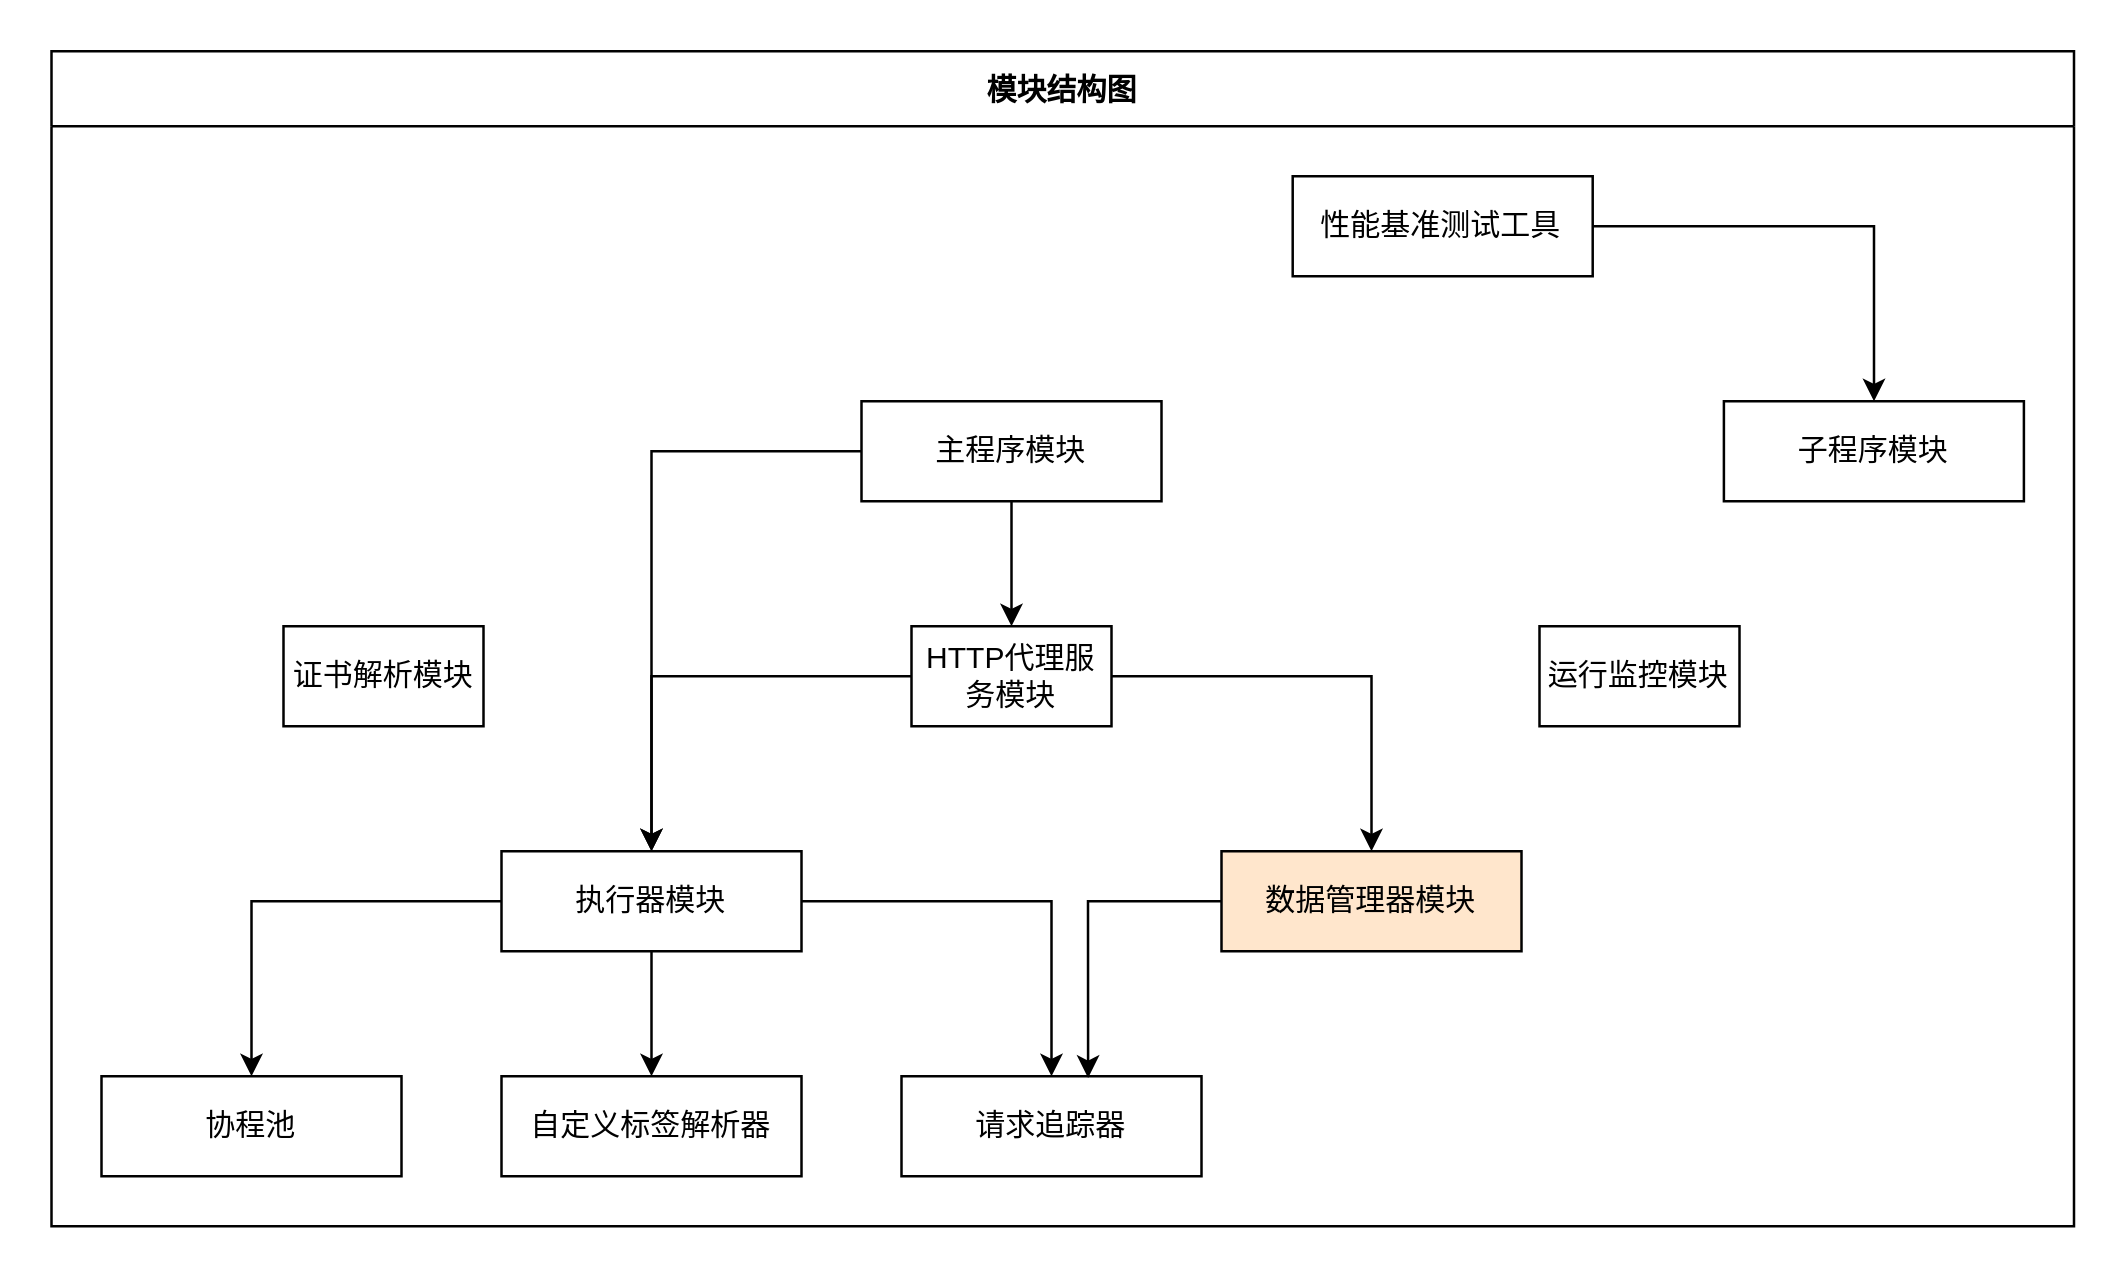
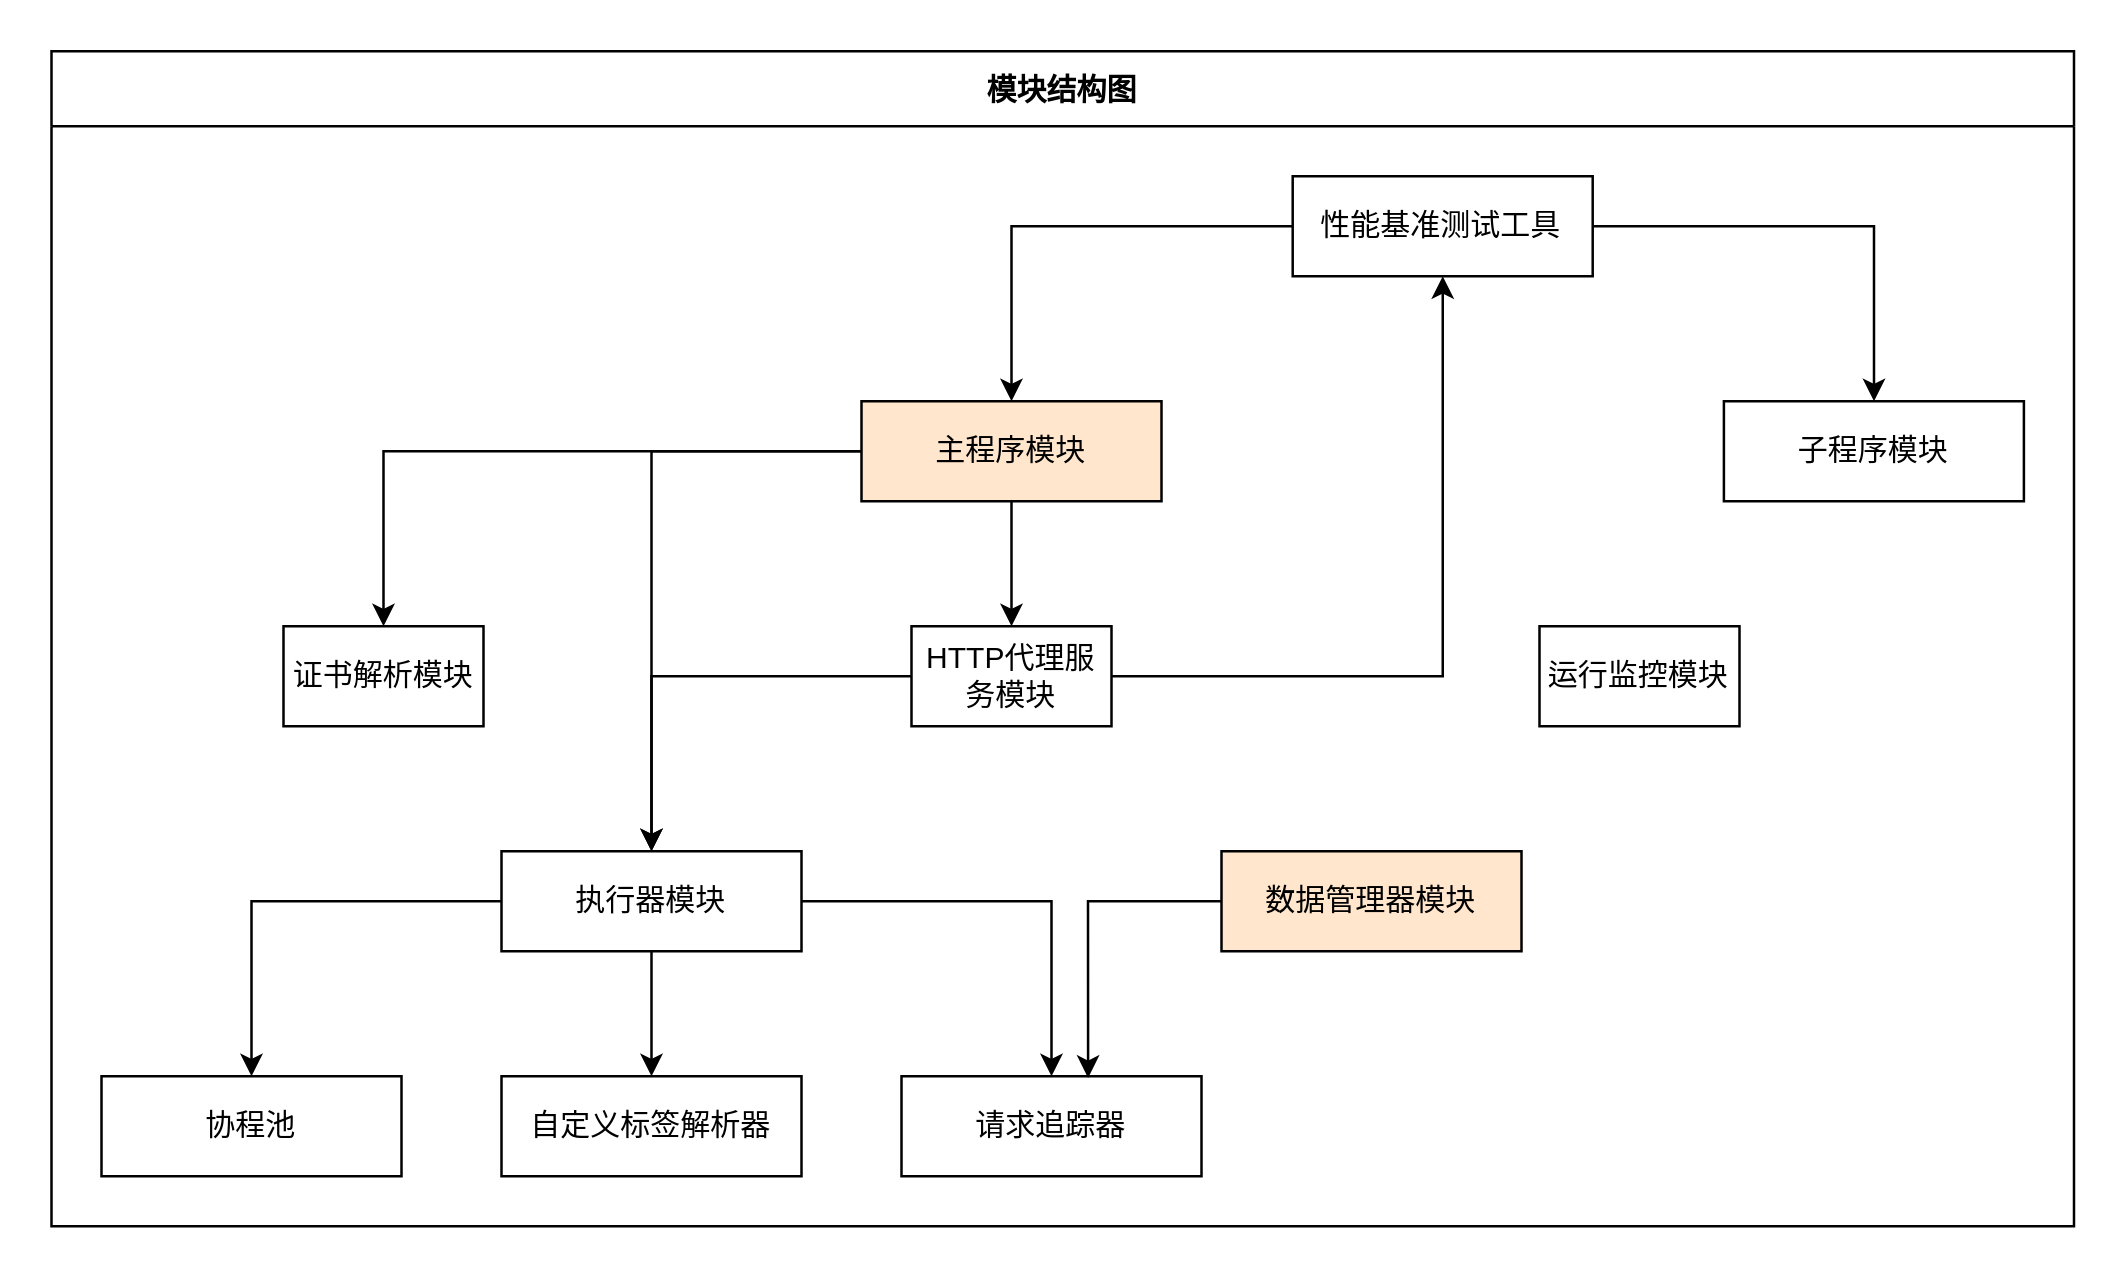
edge "性能基准测试工具" -> "主程序模块": added
edge "主程序模块" -> "证书解析模块": added
node "主程序模块": fillcolor #ffffff -> #ffe6cc
edge "HTTP代理服务模块" -> "数据管理器模块": now "HTTP代理服务模块" -> "性能基准测试工具"
